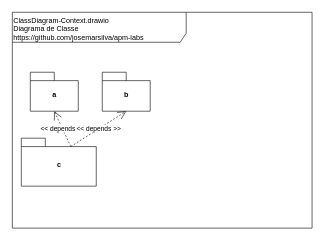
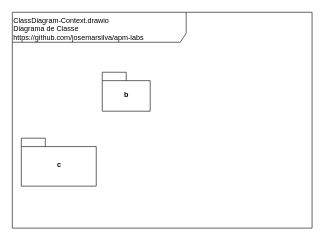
node "a": removed
edge "c" -> "a": removed, label "<< depends >>"
edge "c" -> "b": removed, label "<< depends >>"
